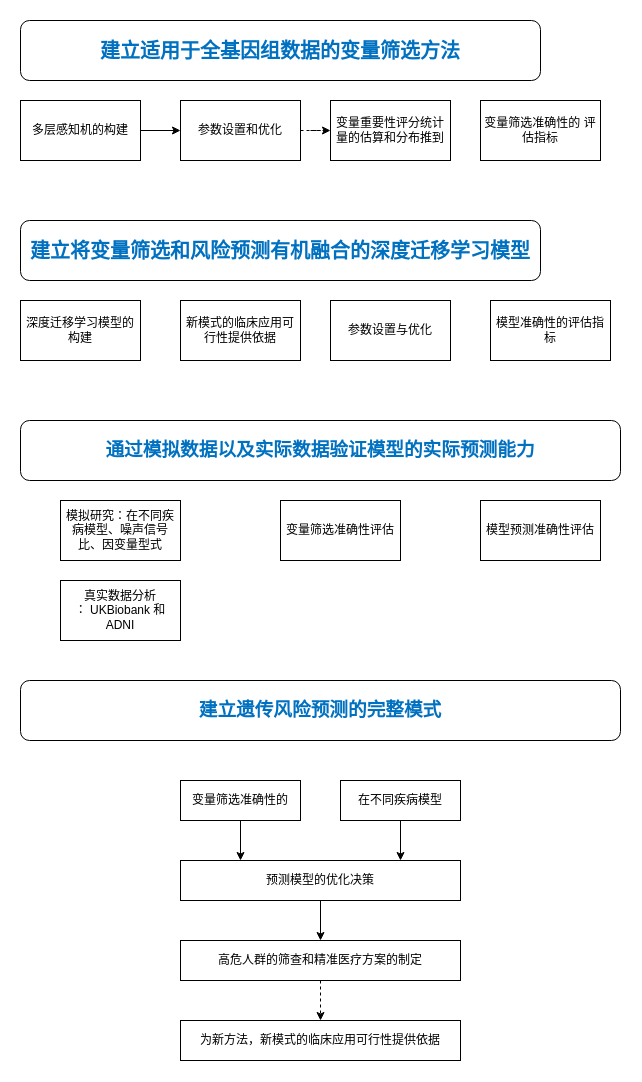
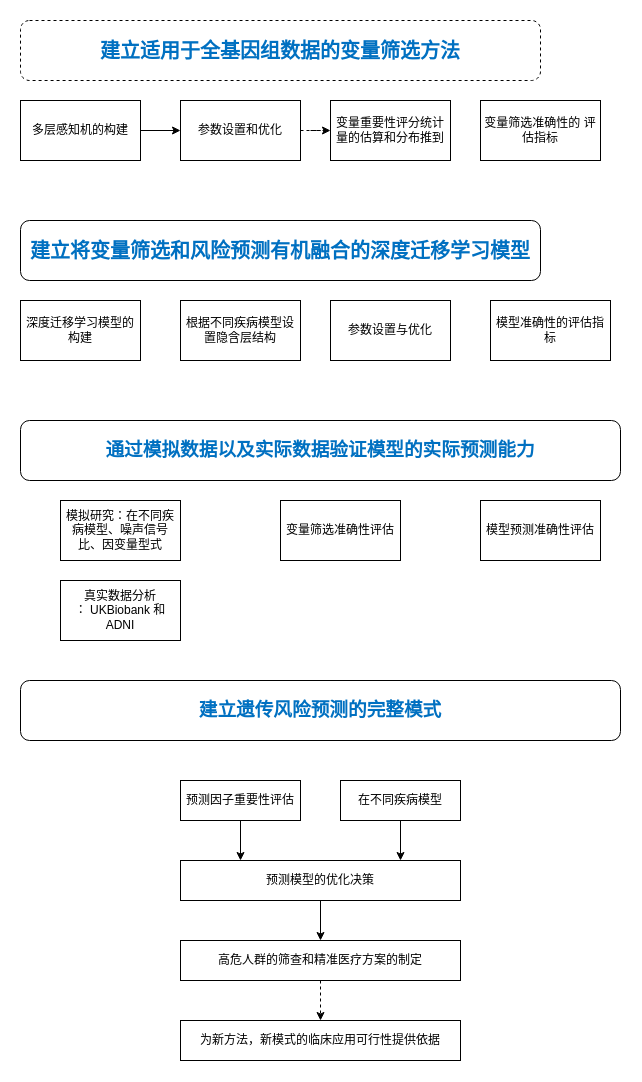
node "建立适用于全基因组数据的变量筛选方法": style solid -> dashed
node "新模式的临床应用可行性提供依据": label "新模式的临床应用可行性提供依据" -> "根据不同疾病模型设置隐含层结构"
node "变量筛选准确性的": label "变量筛选准确性的" -> "预测因子重要性评估"
